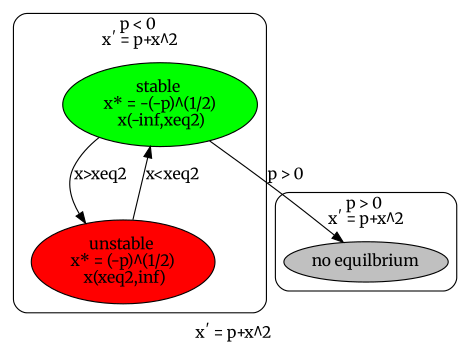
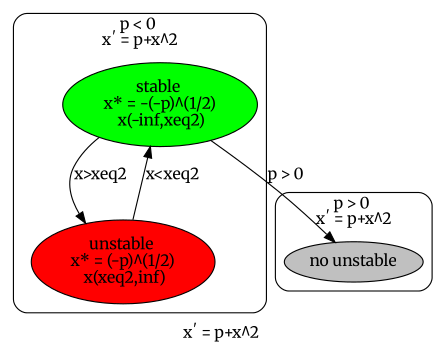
node "no equilbrium": label "no equilbrium" -> "no unstable"
